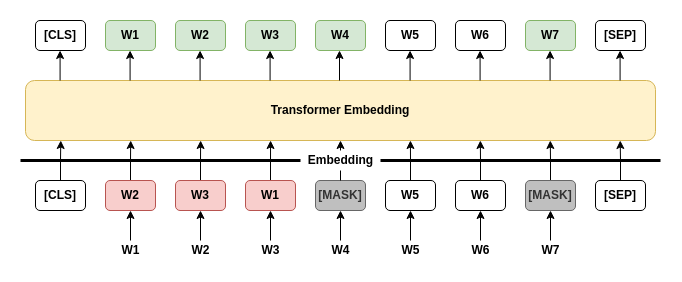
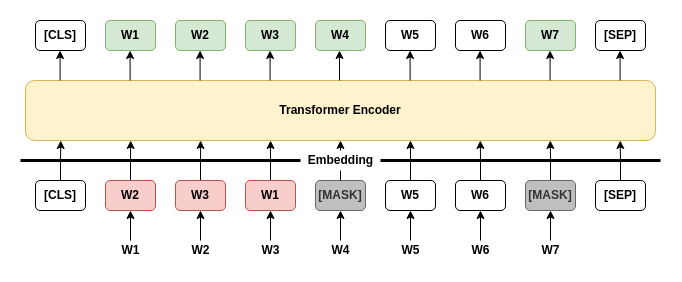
node "Transformer Embedding": label "Transformer Embedding" -> "Transformer Encoder"
